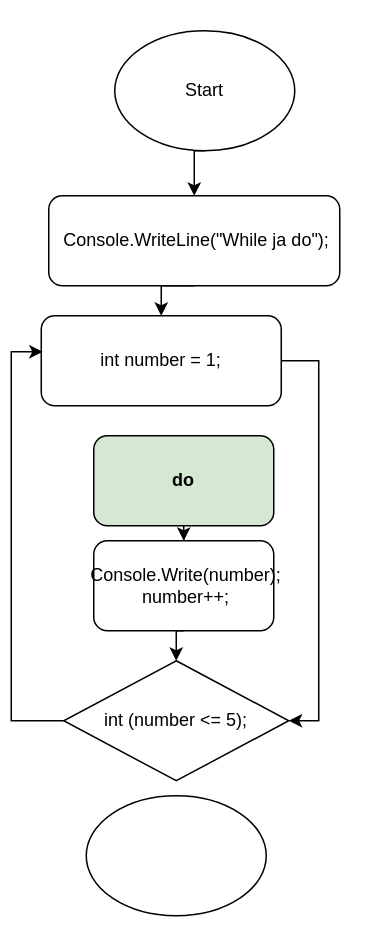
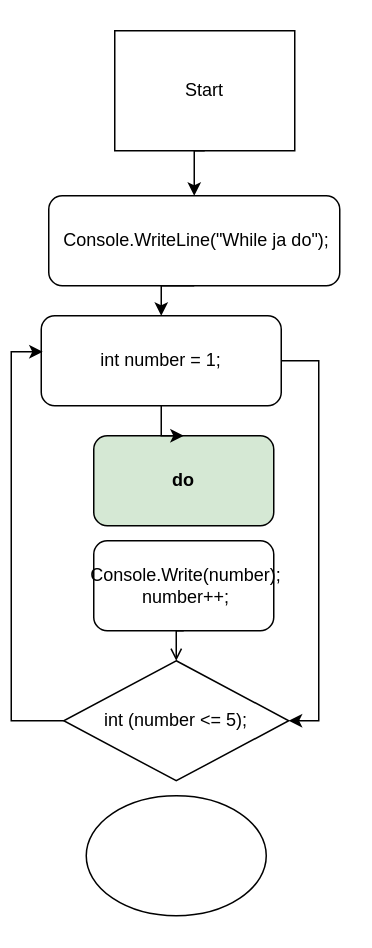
node "Start": shape ellipse -> rectangle
edge "int number = 1;" -> "do": added
edge "do" -> "Console.Write(number); number++;": removed
edge "Console.Write(number); number++;" -> "int (number <= 5);": arrowhead classic -> open
